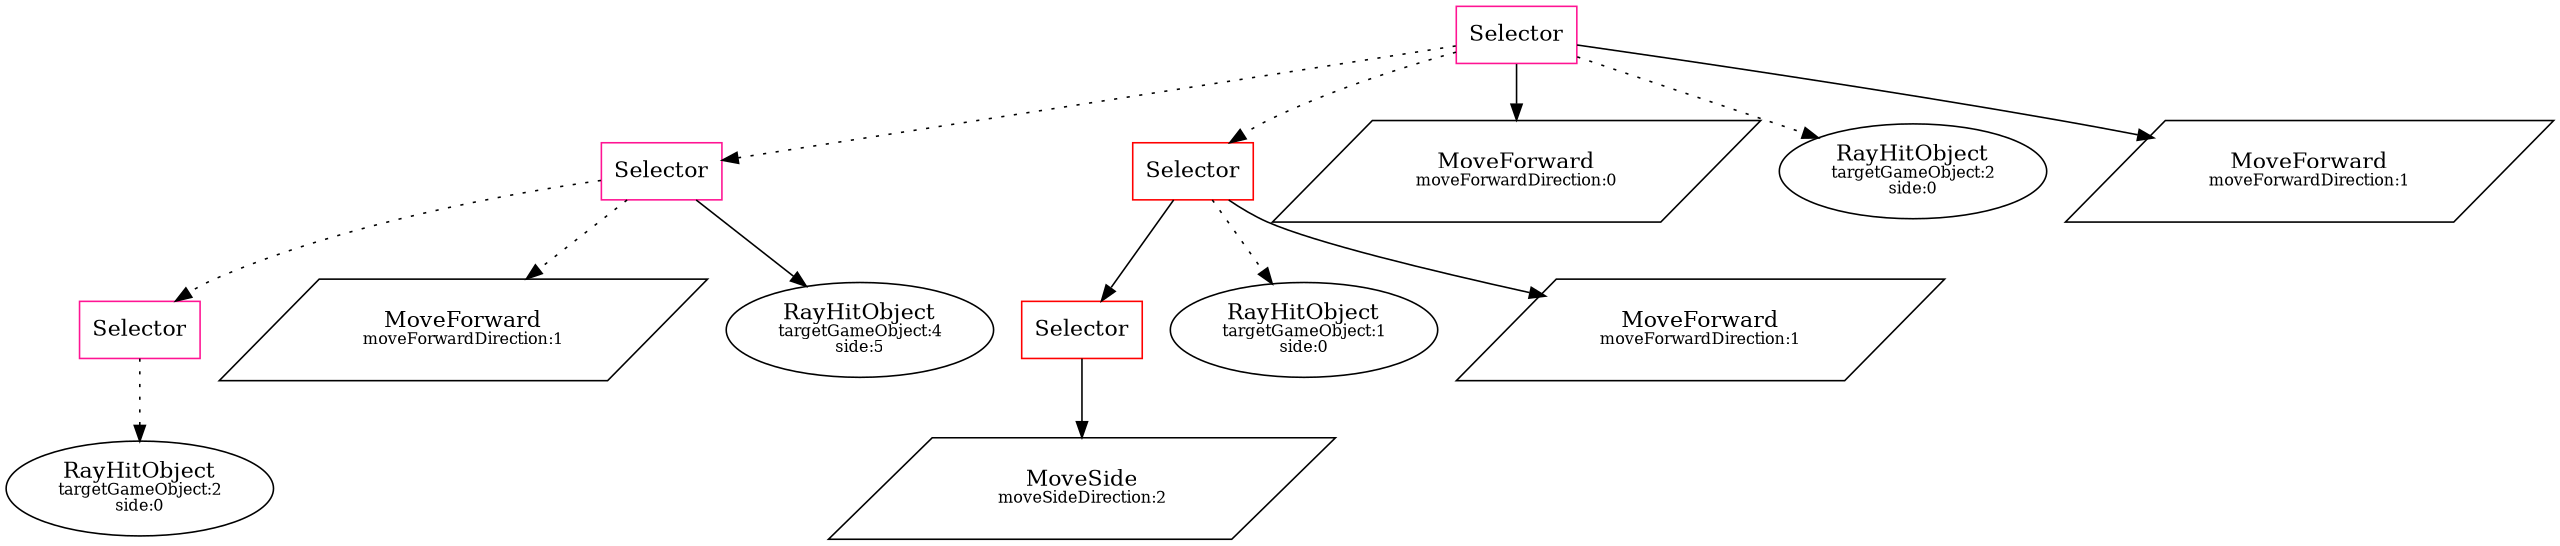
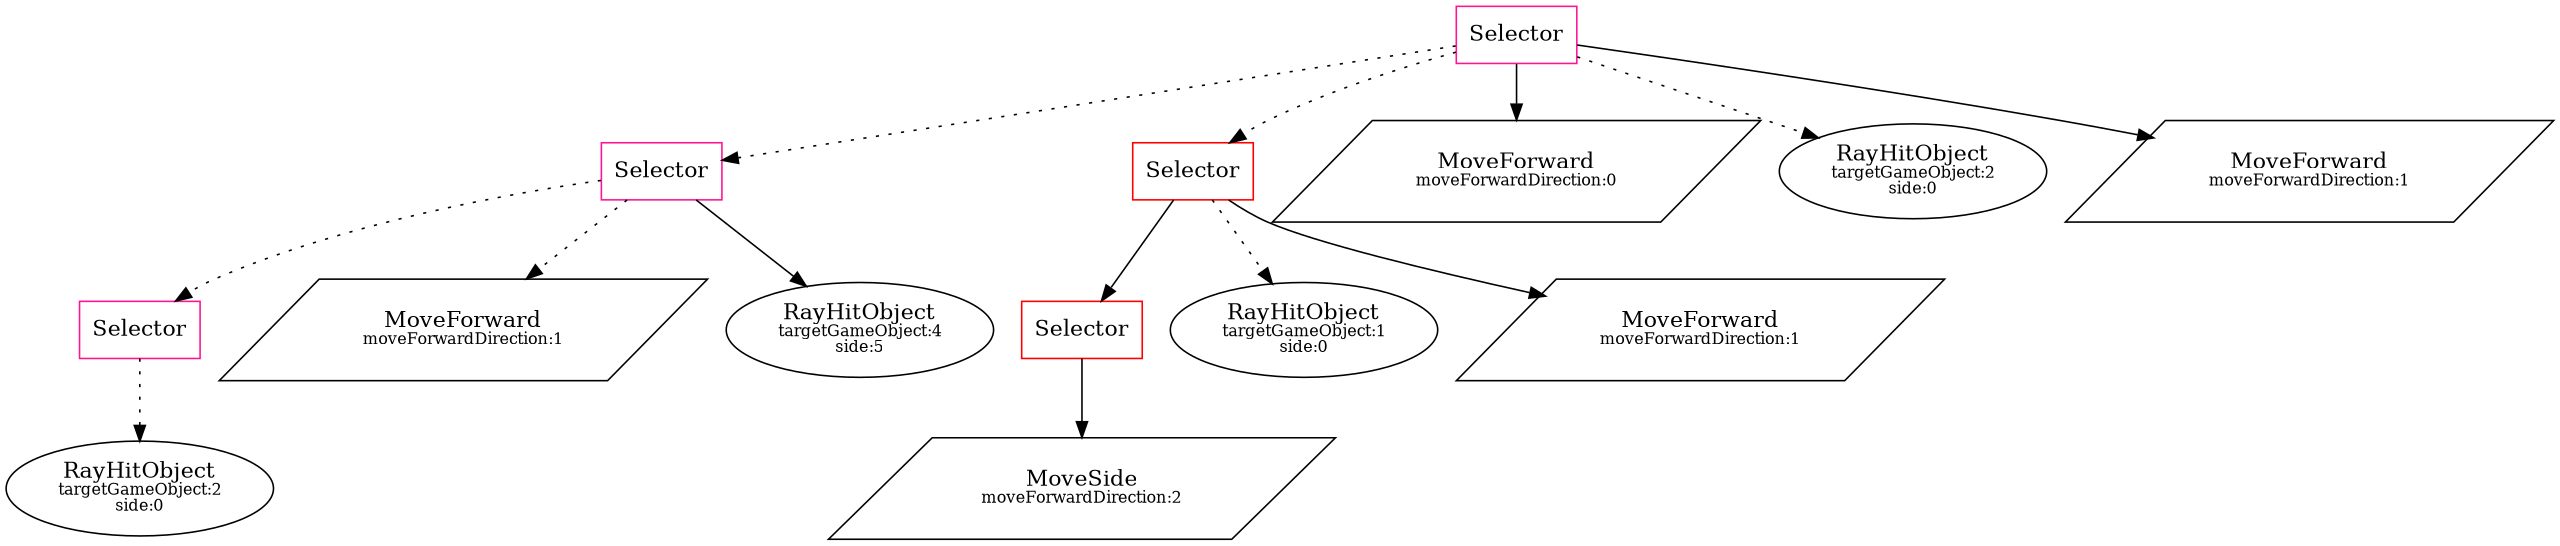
node "MoveSide": text "moveSideDirection:2" -> "moveForwardDirection:2"
